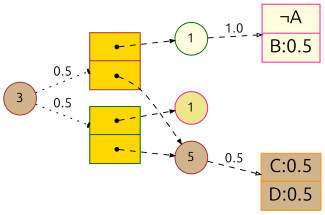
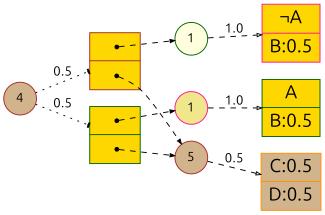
node "¬A": fillcolor lightyellow -> gold
node "3": label "3" -> "4"
node "A": added
